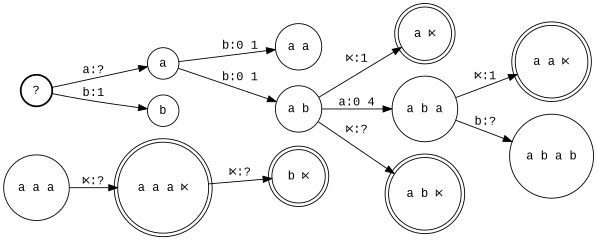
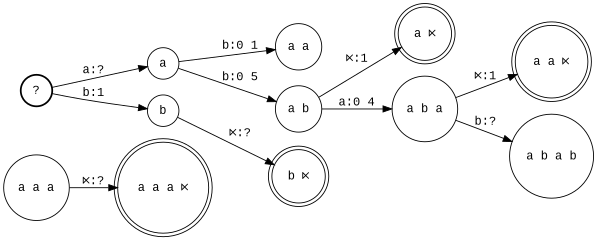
edge "a" -> "a b": label "b:0 1" -> "b:0 5"
edge "a a a ⋉" -> "b ⋉": now "b" -> "b ⋉"
node "a b ⋉": removed
